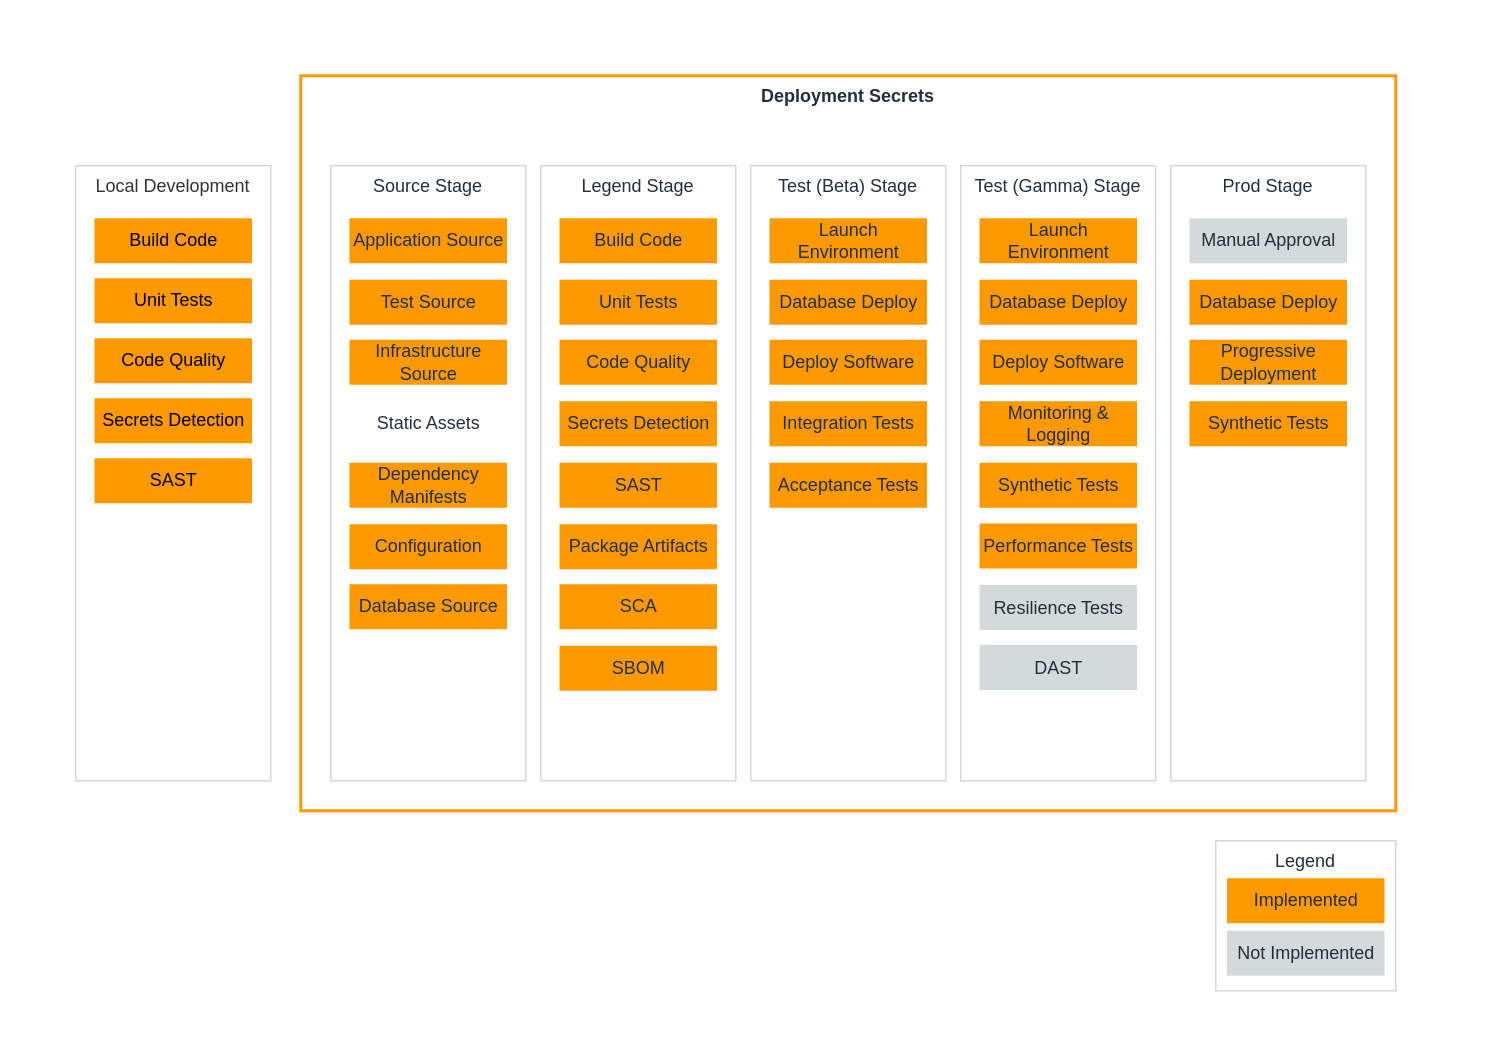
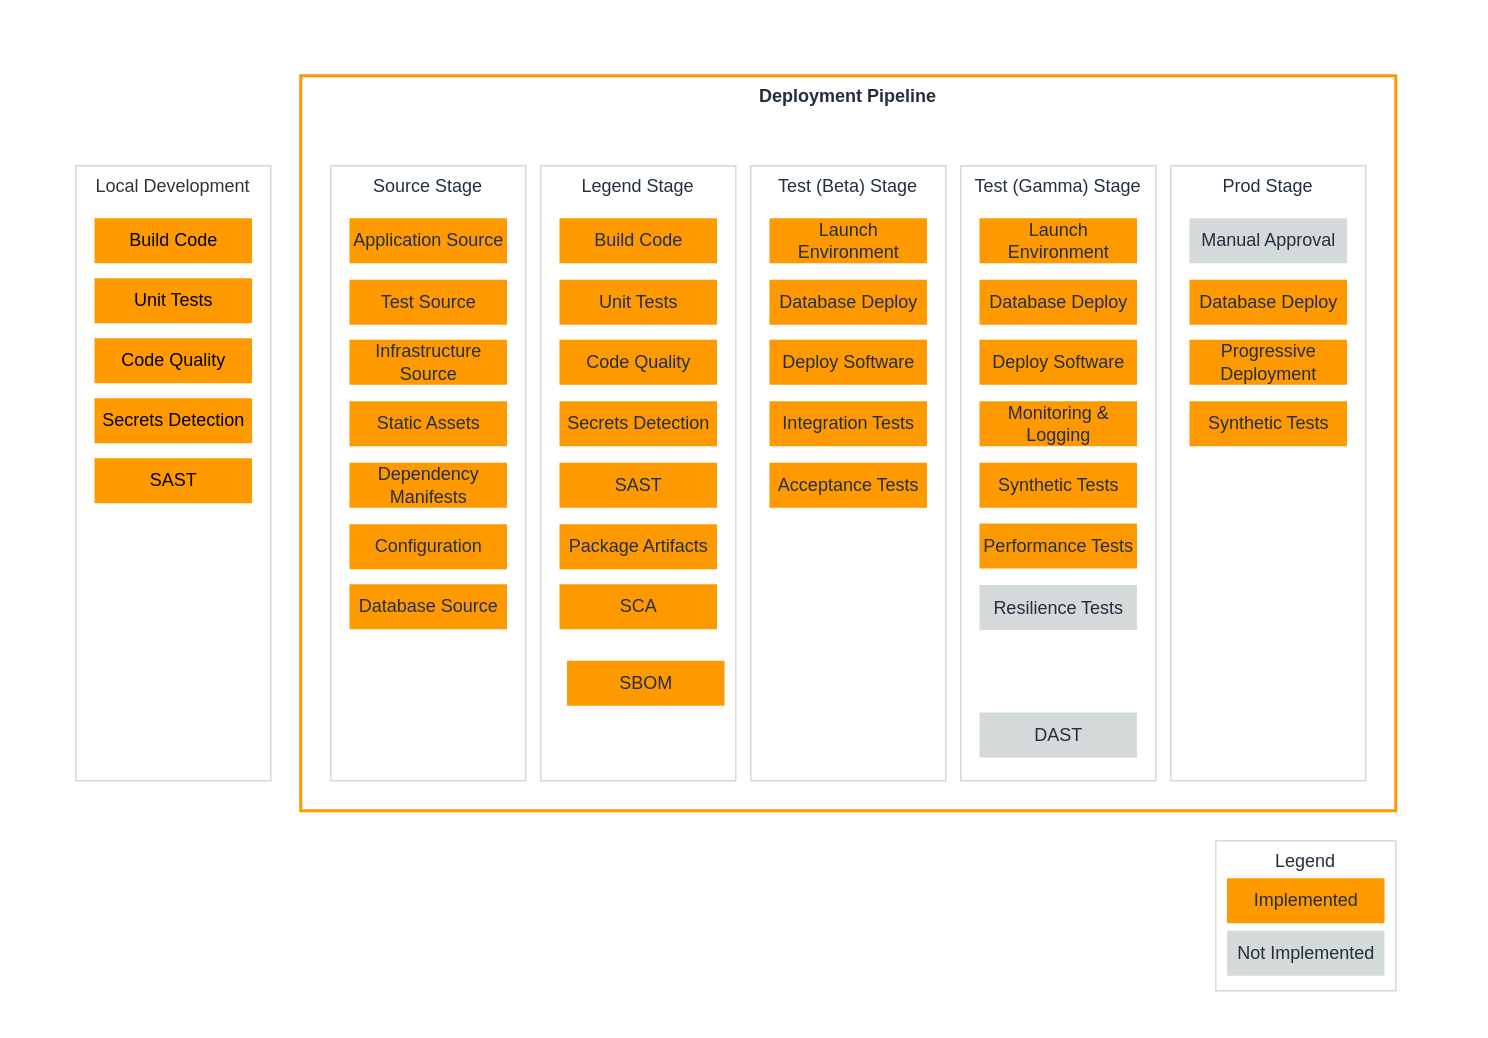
node "Deployment Secrets": label "Deployment Secrets" -> "Deployment Pipeline"
node "Static Assets": fillcolor #ffffff -> #ff9900
node "SBOM": moved (638, 668) -> (646, 683)
node "DAST": moved (1058, 668) -> (1058, 735)
